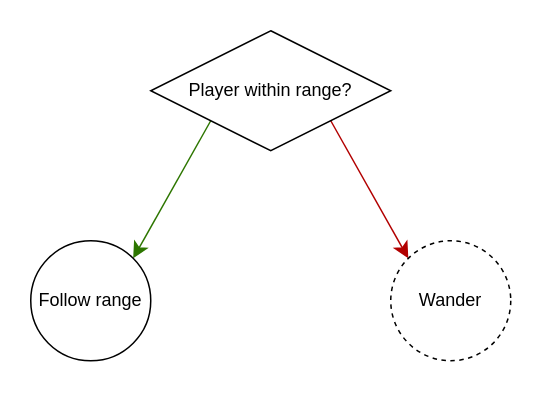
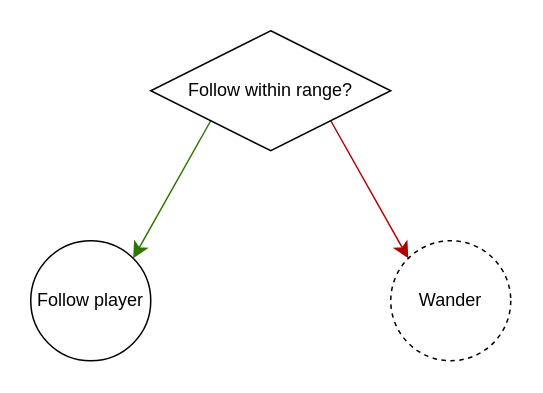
node "Player within range?": label "Player within range?" -> "Follow within range?"
node "Follow range": label "Follow range" -> "Follow player"
